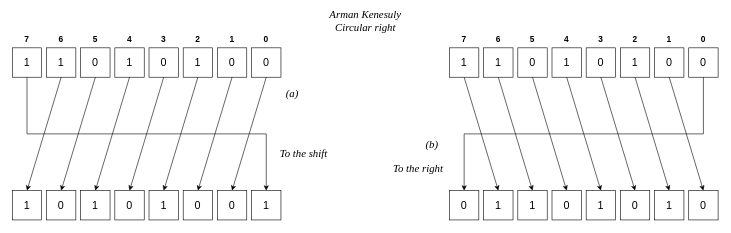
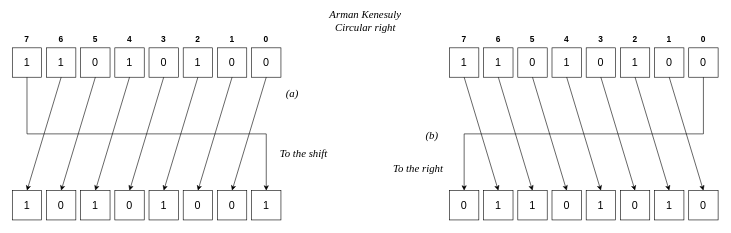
node "(b)": moved (432, 145) -> (432, 136)
